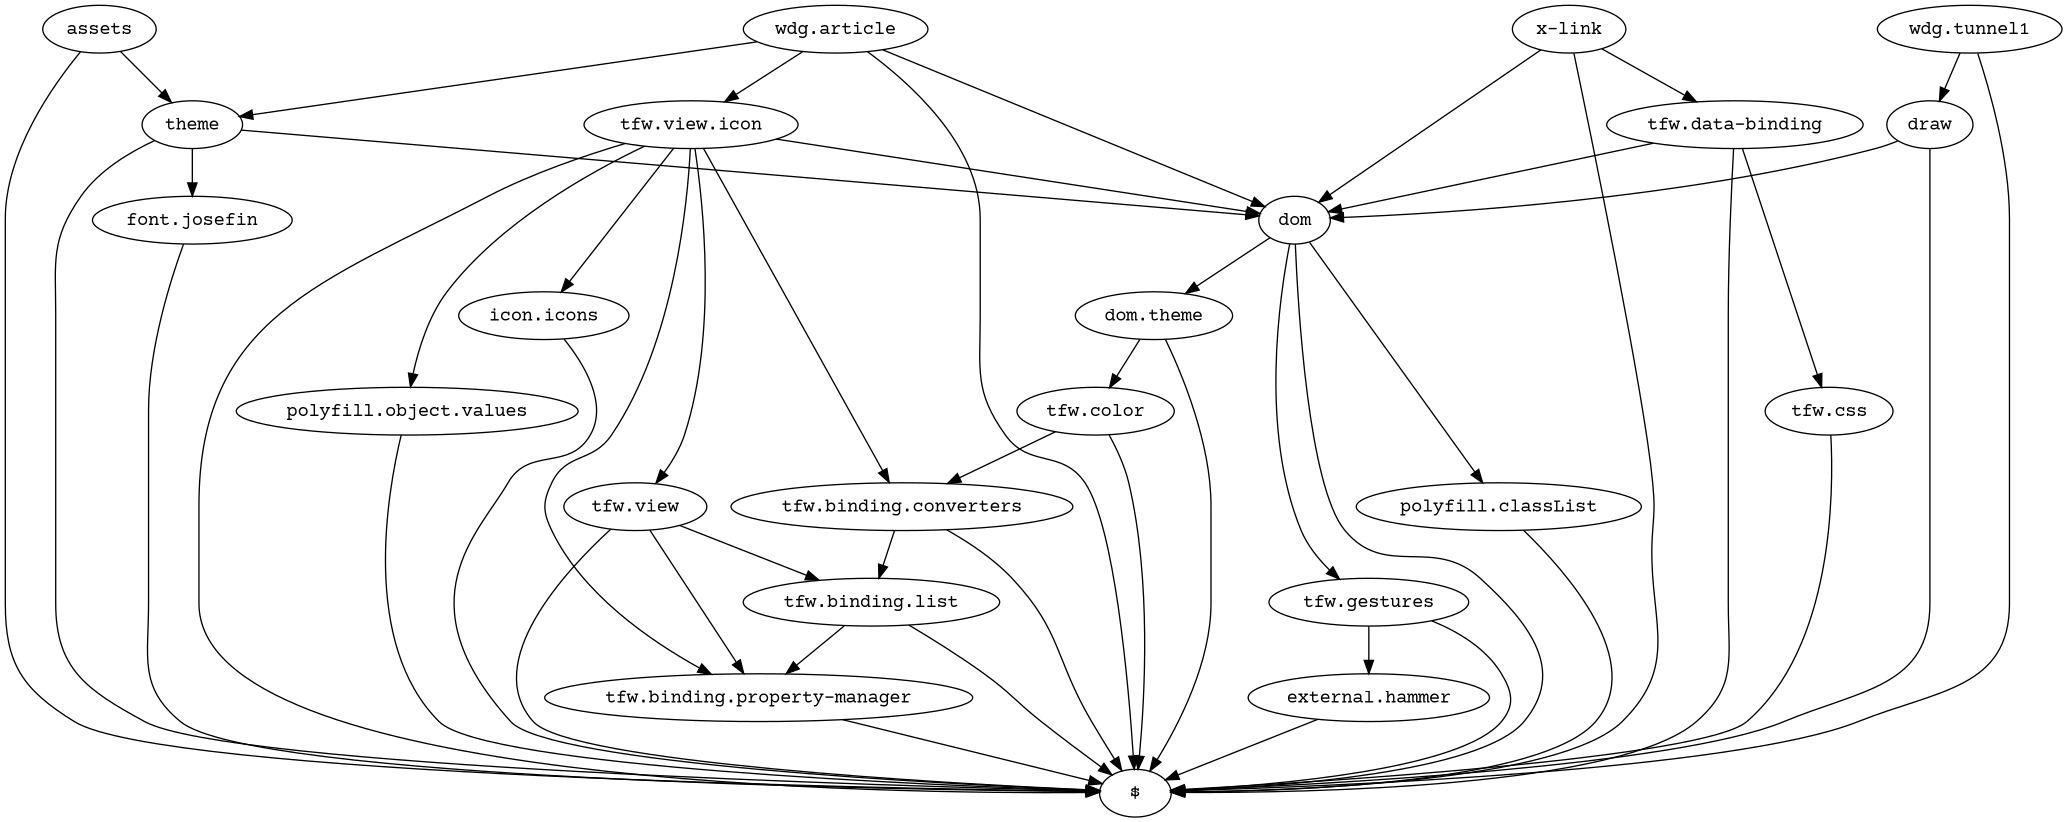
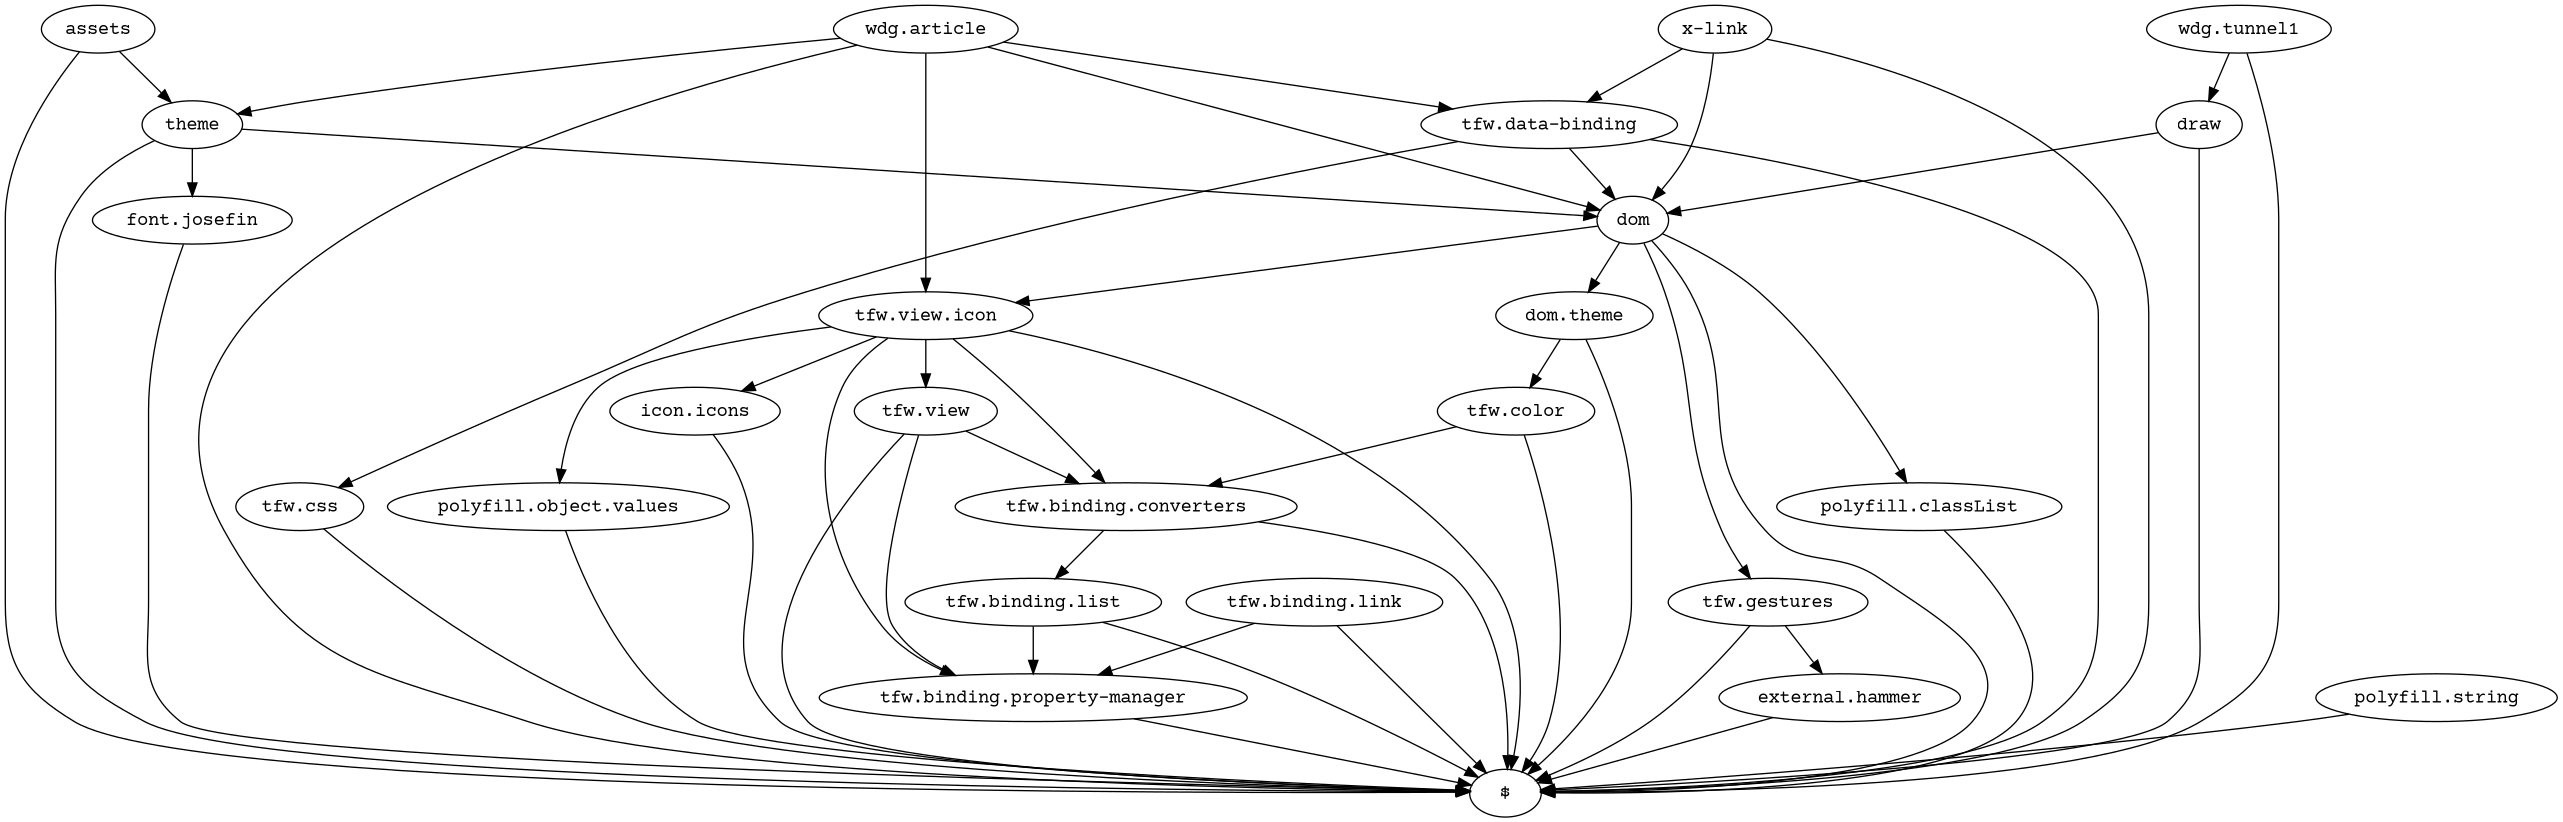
edge "wdg.article" -> "tfw.data-binding": added
edge "tfw.view.icon" -> "dom": reversed
edge "tfw.view" -> "tfw.binding.list": now "tfw.view" -> "tfw.binding.converters"
node "tfw.binding.link": added
node "polyfill.string": added
